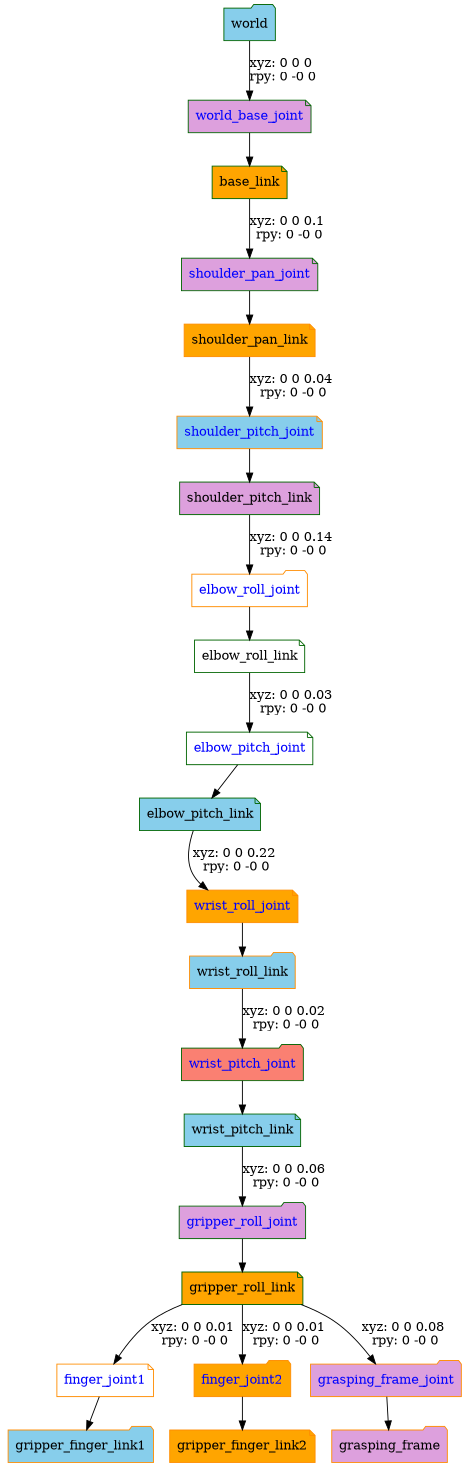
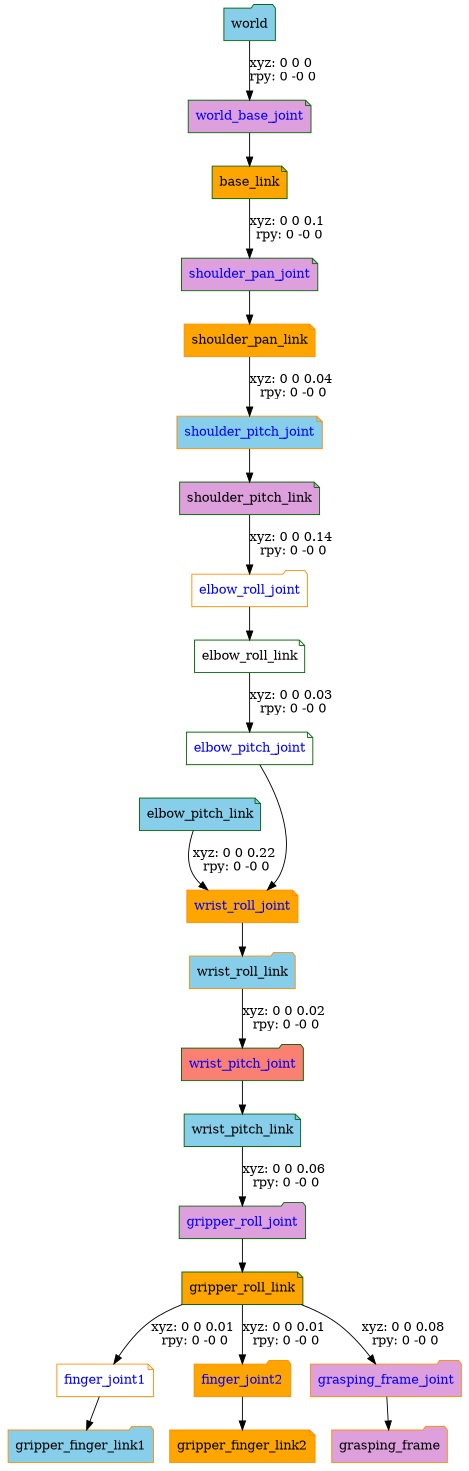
edge "elbow_pitch_joint" -> "elbow_pitch_link": now "elbow_pitch_joint" -> "wrist_roll_joint"
